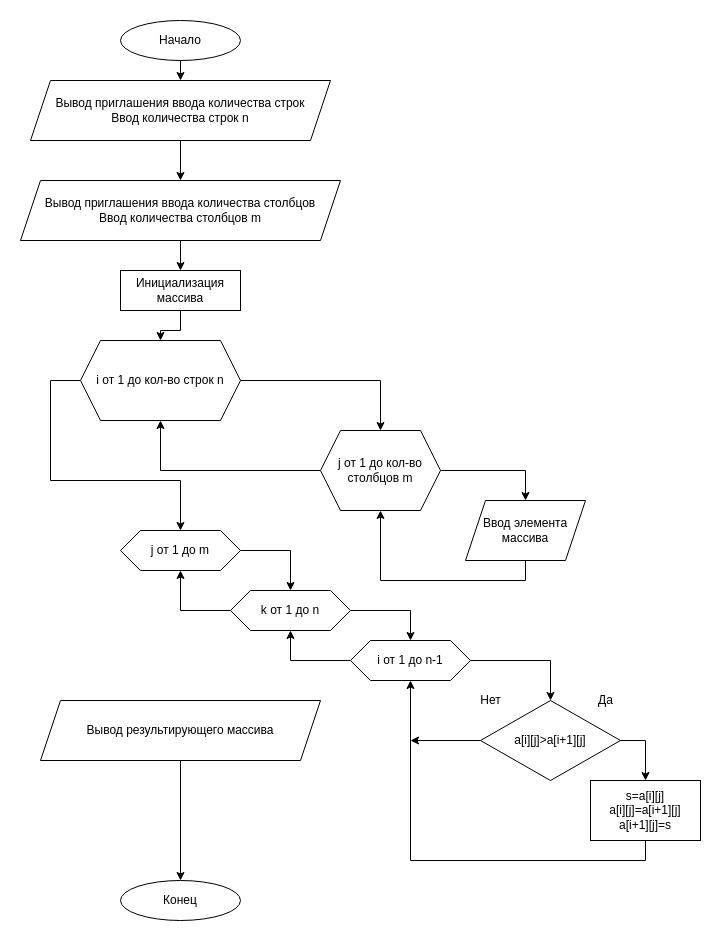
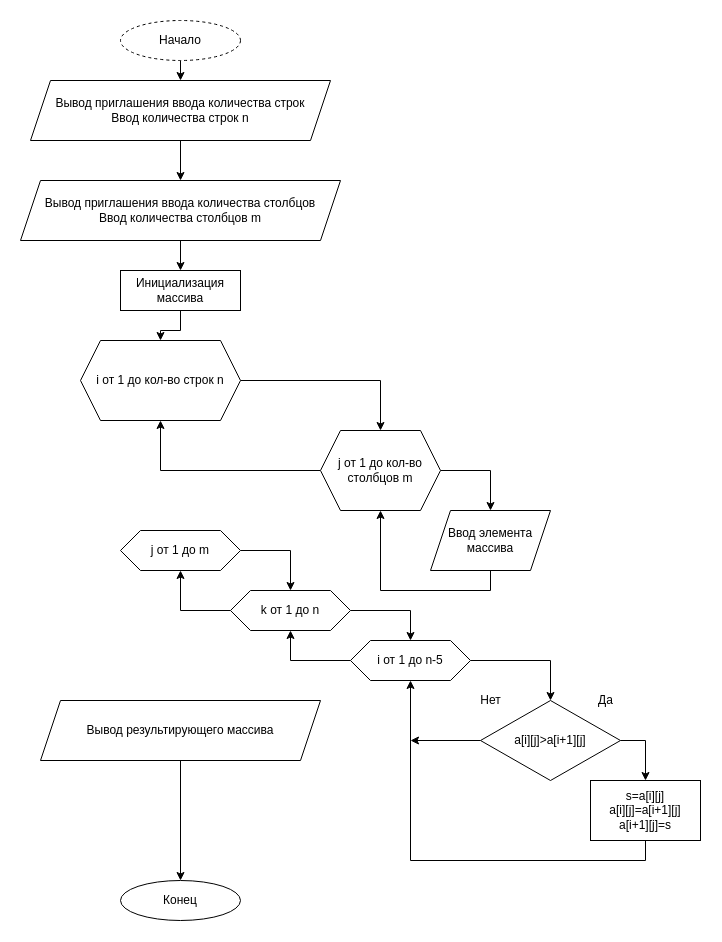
node "Начало": style solid -> dashed
edge "i от 1 до кол-во строк n" -> "j от 1 до m": removed
node "Ввод элемента массива": moved (526, 531) -> (491, 541)
node "i от 1 до n-1": label "i от 1 до n-1" -> "i от 1 до n-5"
